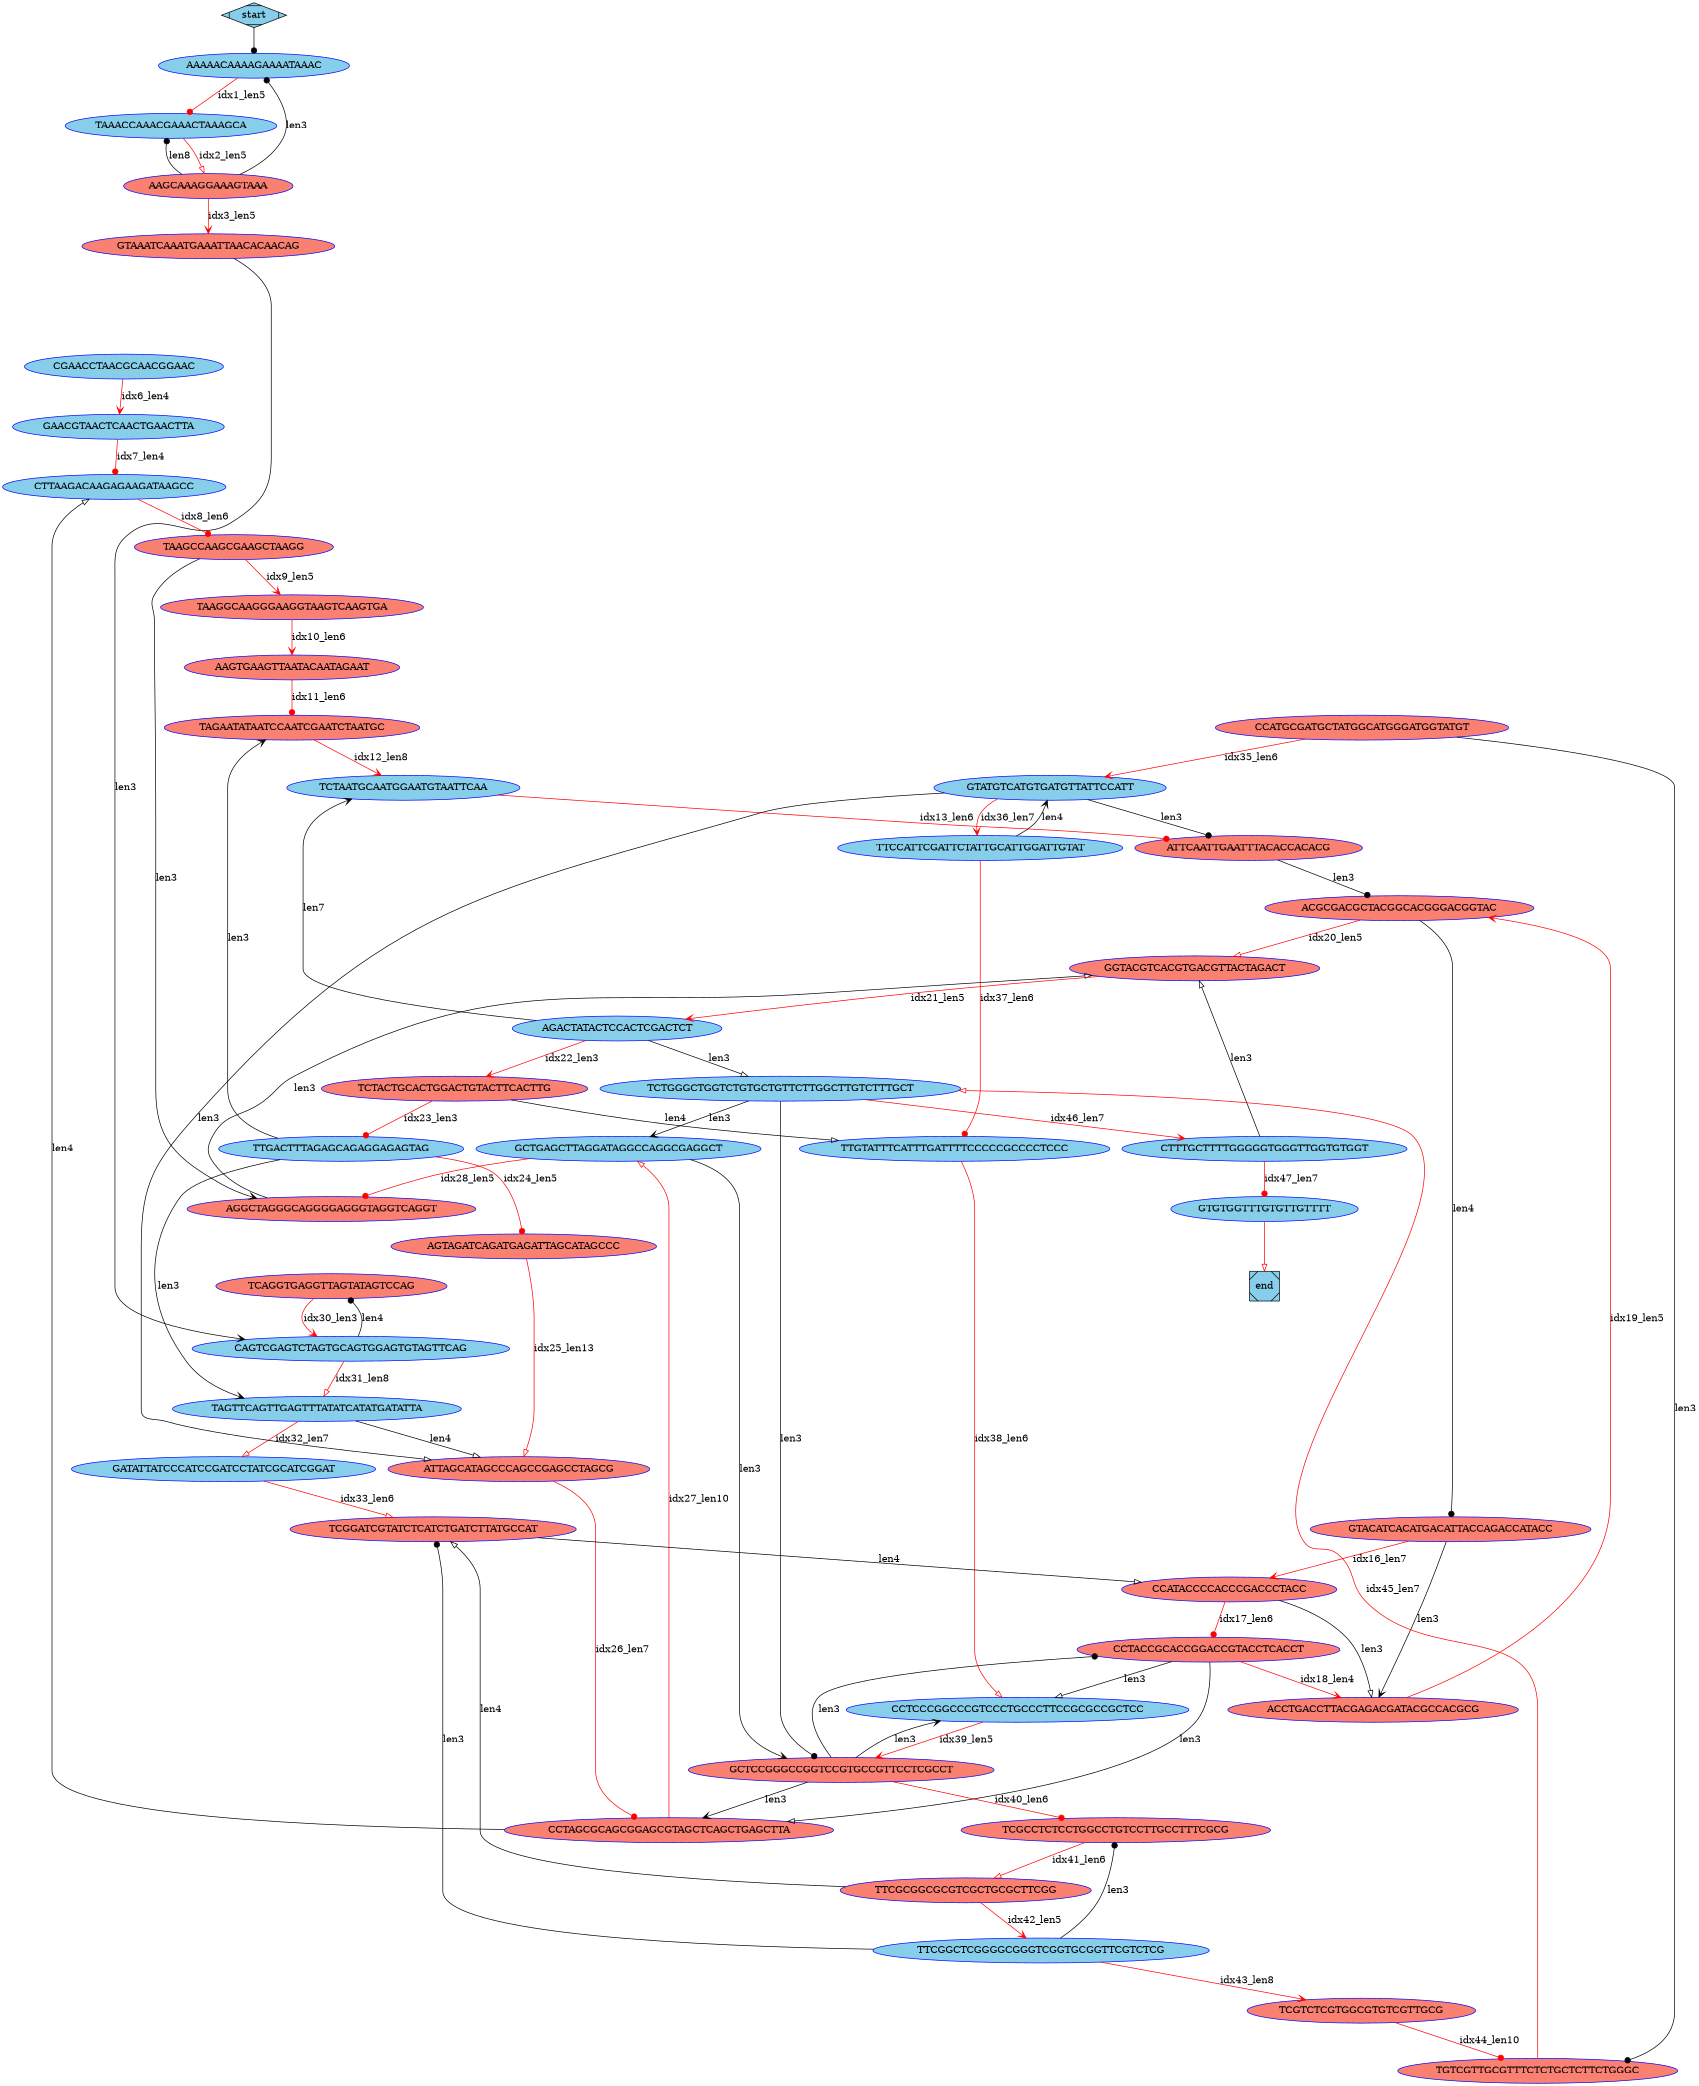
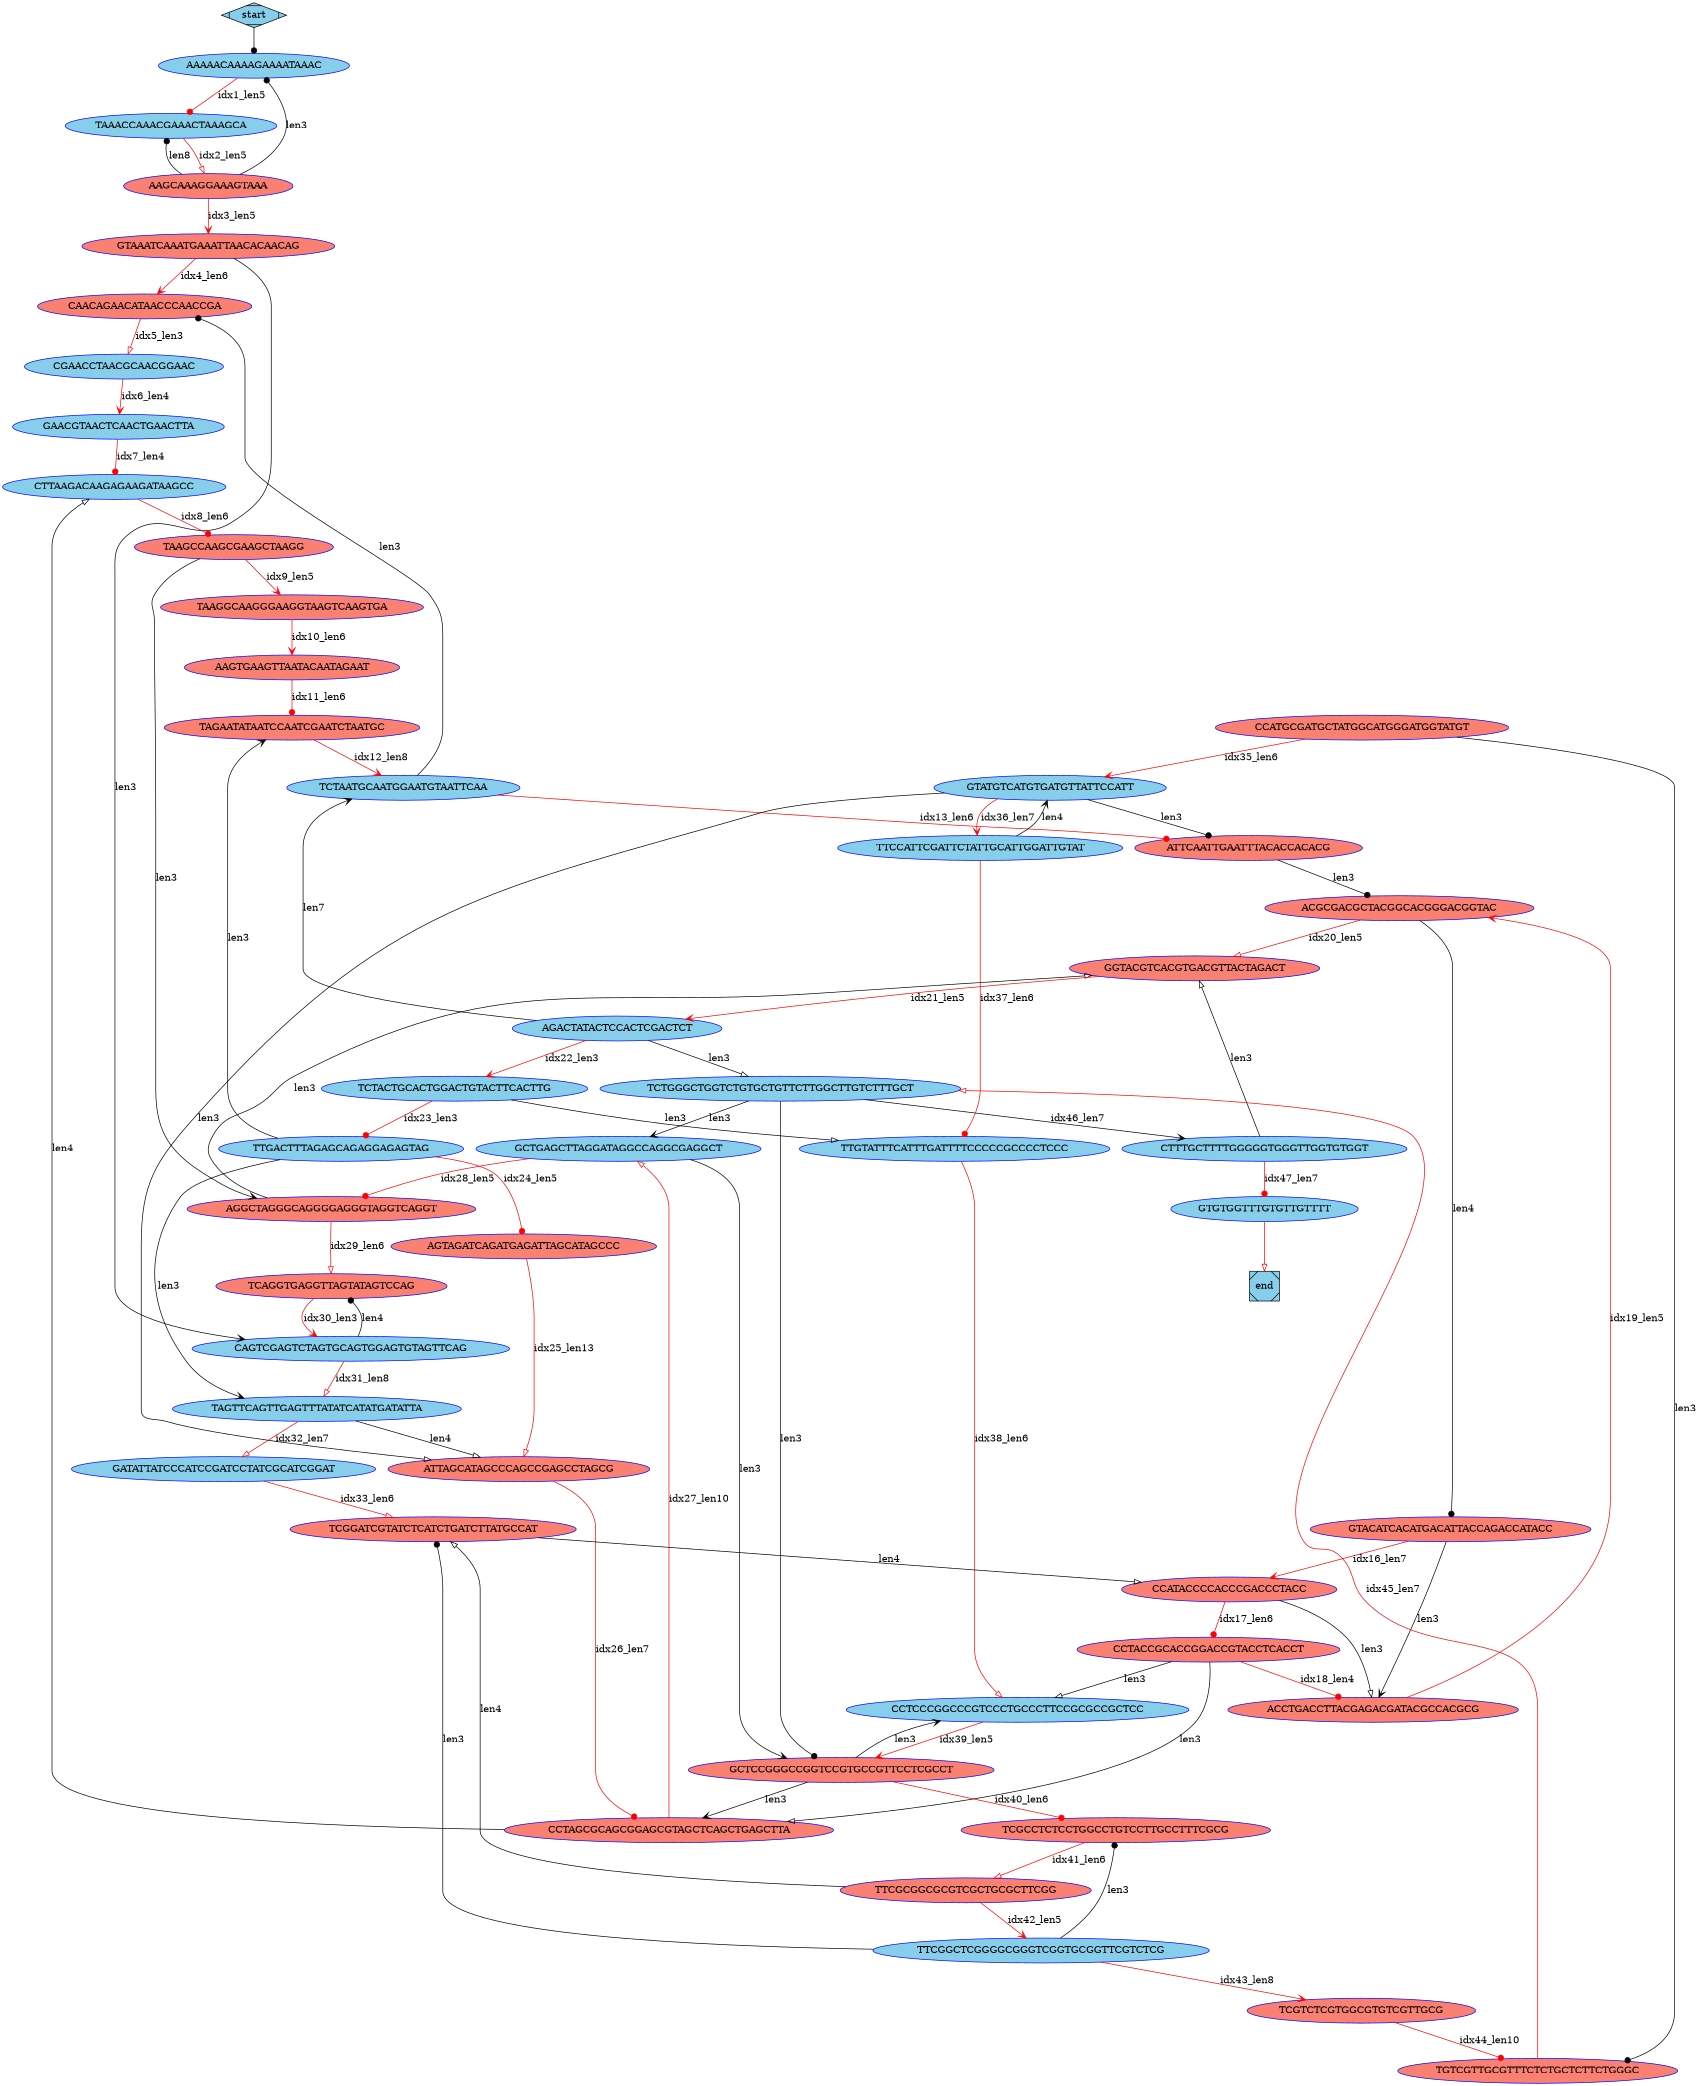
node "CAACAGAACATAACCCAACCGA": added
node "TCTACTGCACTGGACTGTACTTCACTTG": fillcolor salmon -> skyblue
edge "TCTACTGCACTGGACTGTACTTCACTTG" -> "TTGTATTTCATTTGATTTTCCCCCGCCCCTCCC": label "len4" -> "len3"
edge "TCTGGGCTGGTCTGTGCTGTTCTTGGCTTGTCTTTGCT" -> "CTTTGCTTTTGGGGGTGGGTTGGTGTGGT": color red -> black
edge "AGGCTAGGGCAGGGGAGGGTAGGTCAGGT" -> "TCAGGTGAGGTTAGTATAGTCCAG": added, label "idx29_len6"
edge "GCTCCGGGCCGGTCCGTGCCGTTCCTCGCCT" -> "CCTACCGCACCGGACCGTACCTCACCT": removed, label "len3"
edge "CCTACCGCACCGGACCGTACCTCACCT" -> "ACCTGACCTTACGAGACGATACGCCACGCG": arrowhead vee -> dot
